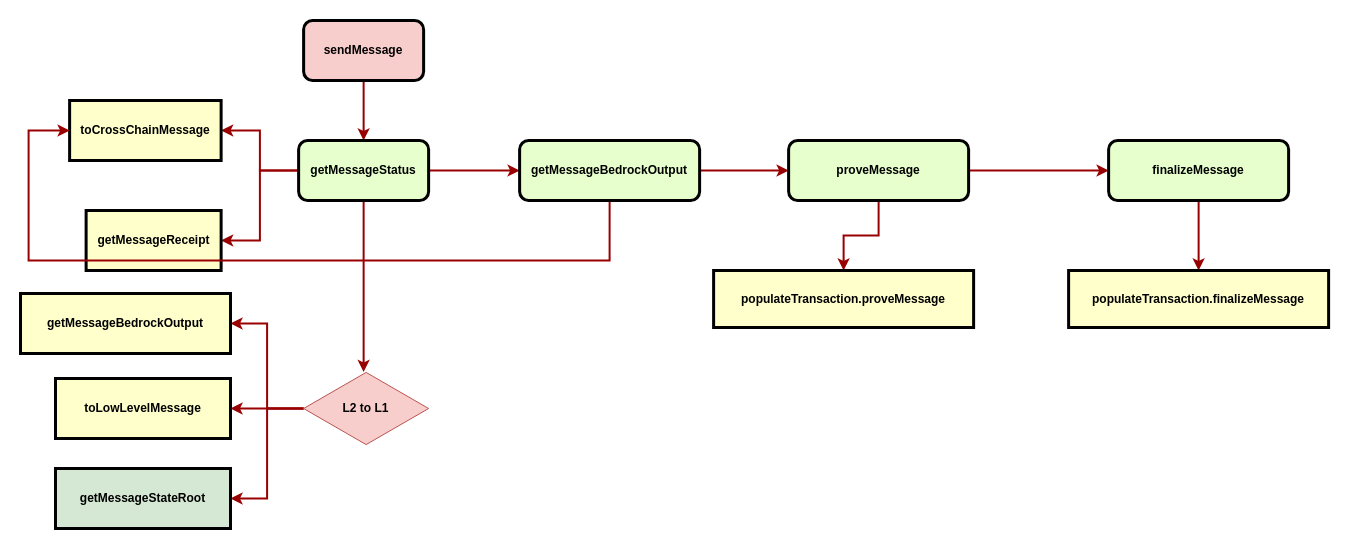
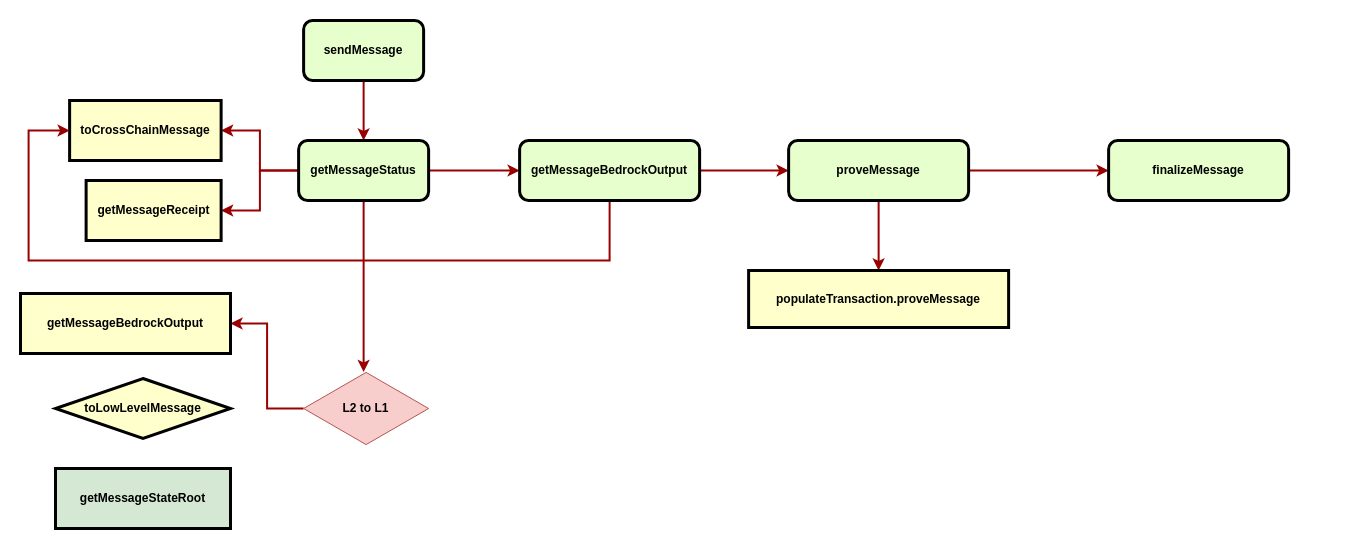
node "sendMessage": fillcolor #f8cecc -> #e6ffcc
edge "finalizeMessage" -> "populateTransaction.finalizeMessage": removed
node "getMessageReceipt": moved (154, 241) -> (154, 211)
node "populateTransaction.proveMessage": moved (844, 299) -> (879, 299)
node "populateTransaction.finalizeMessage": removed
node "toLowLevelMessage": shape rectangle -> diamond
edge "L2 to L1" -> "toLowLevelMessage": removed
edge "L2 to L1" -> "getMessageStateRoot": removed
